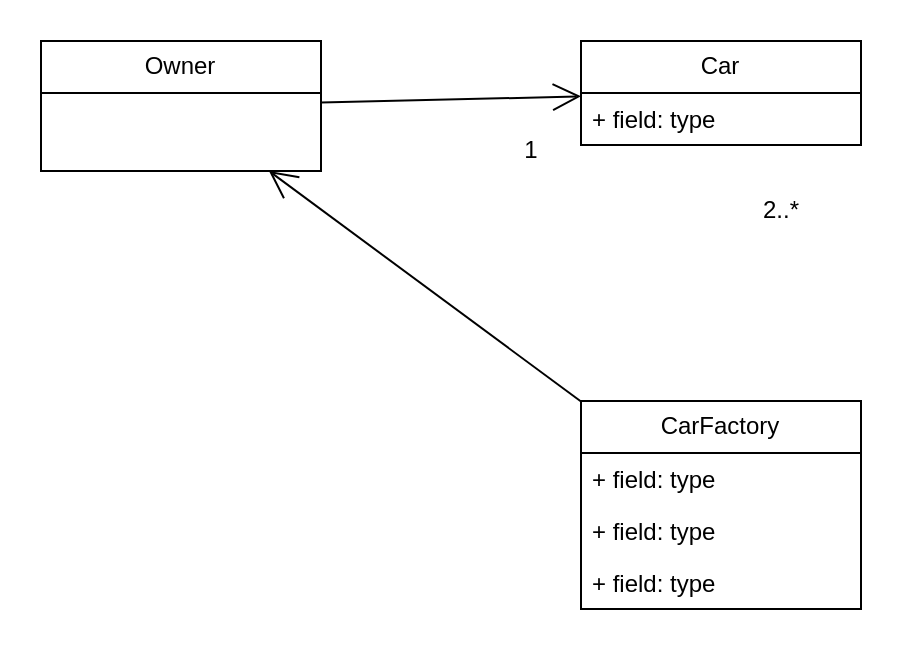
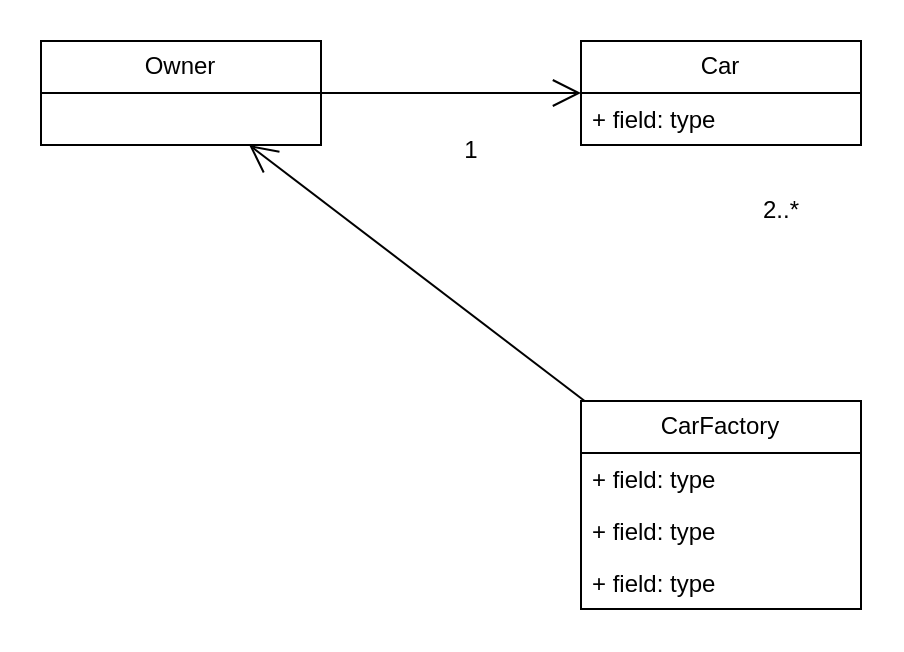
node "Owner": size 280x130 -> 280x104
node "1": moved (531, 151) -> (471, 151)
